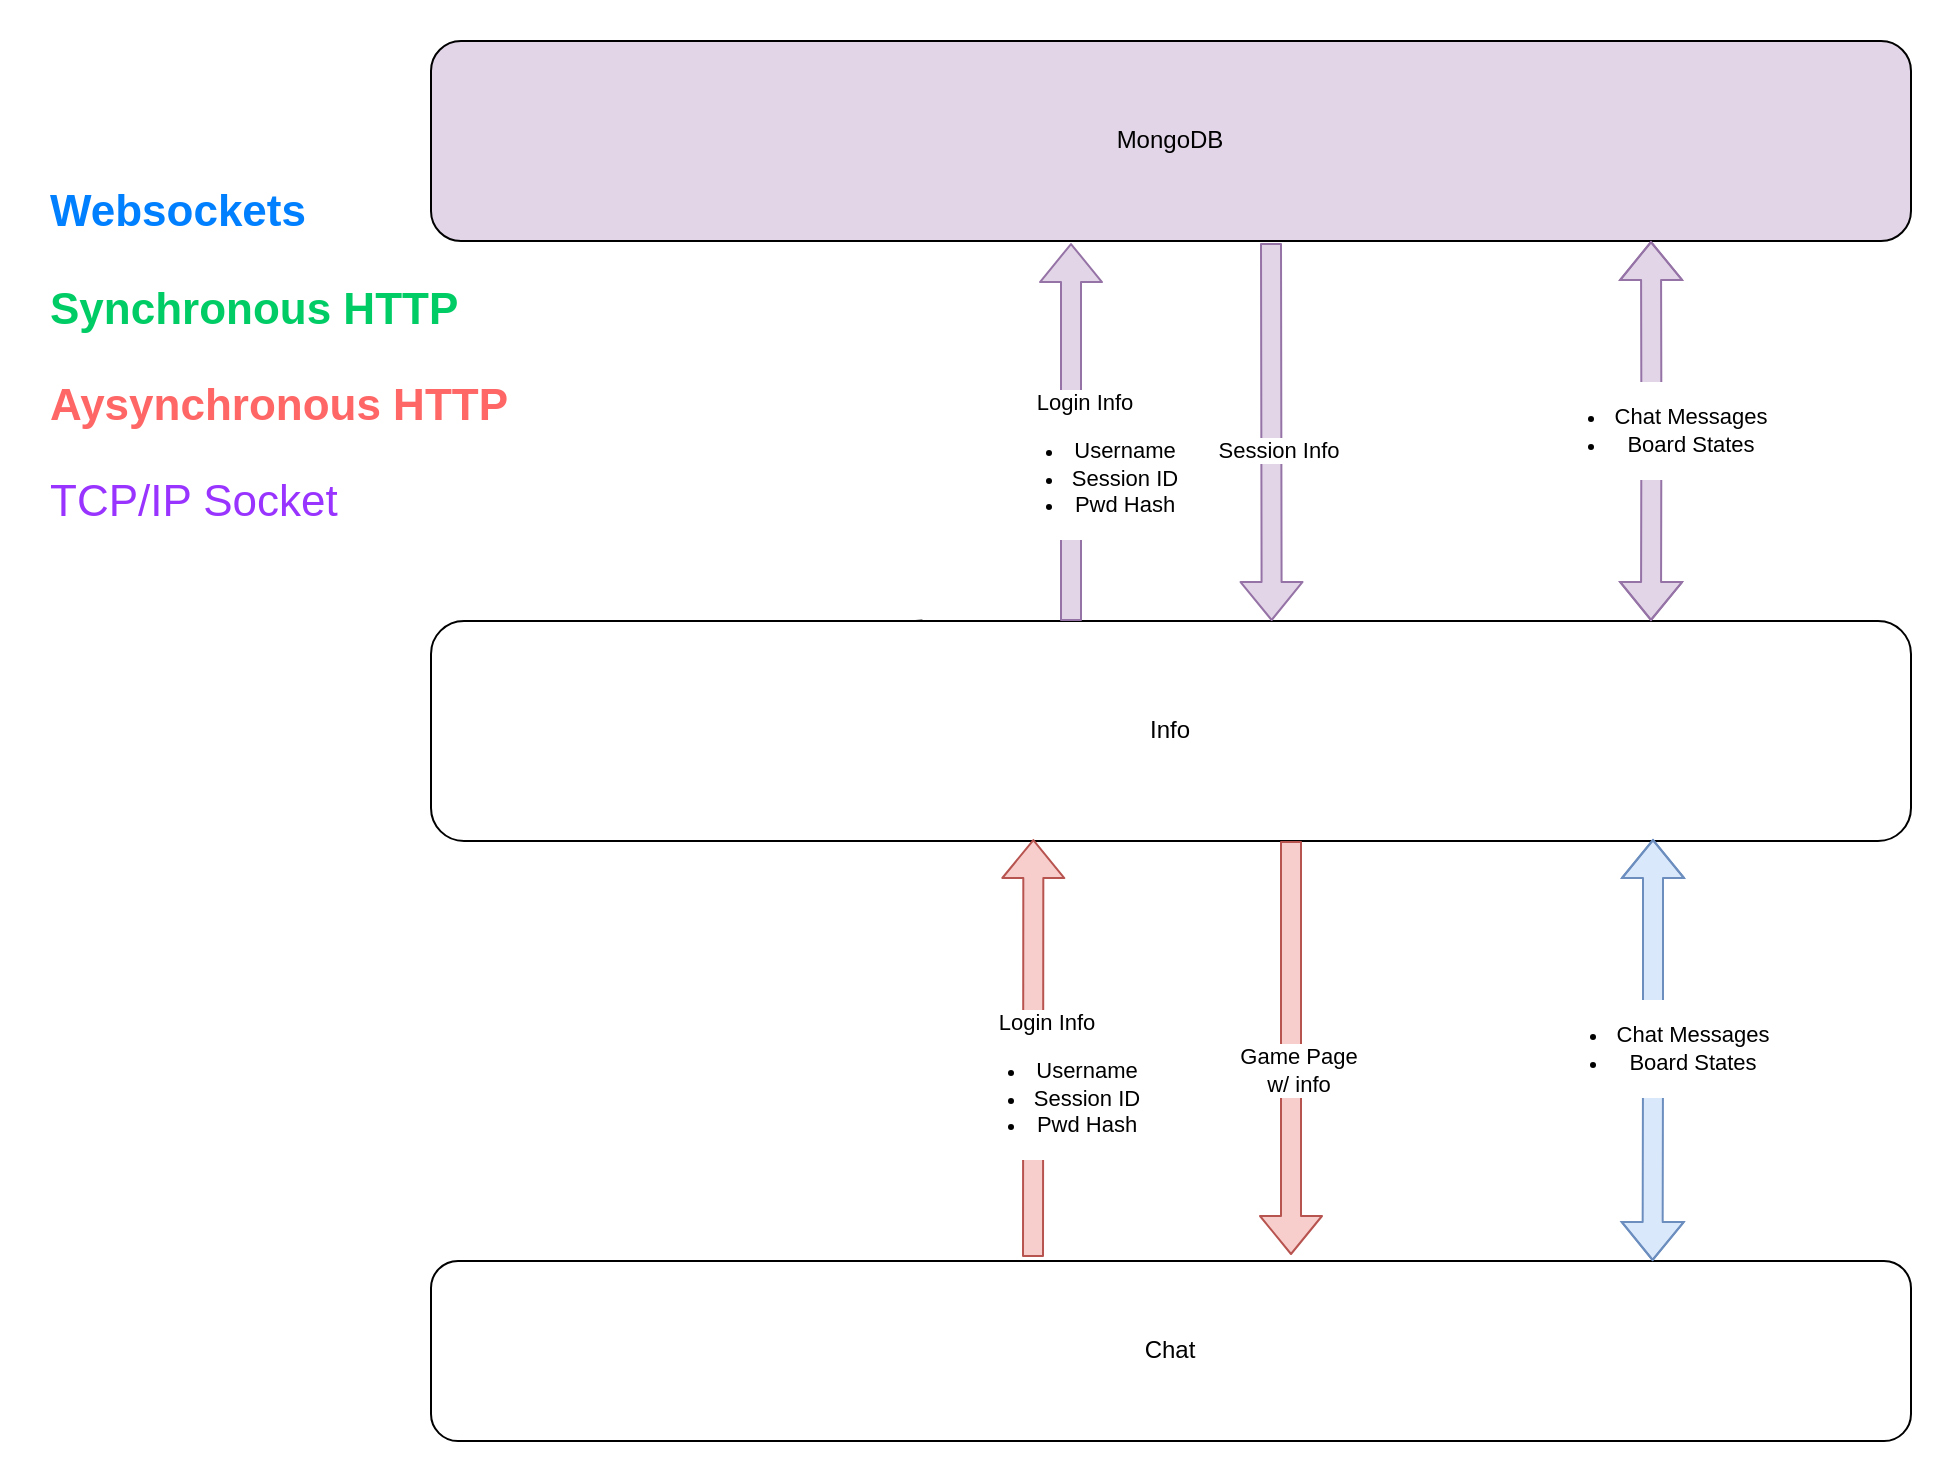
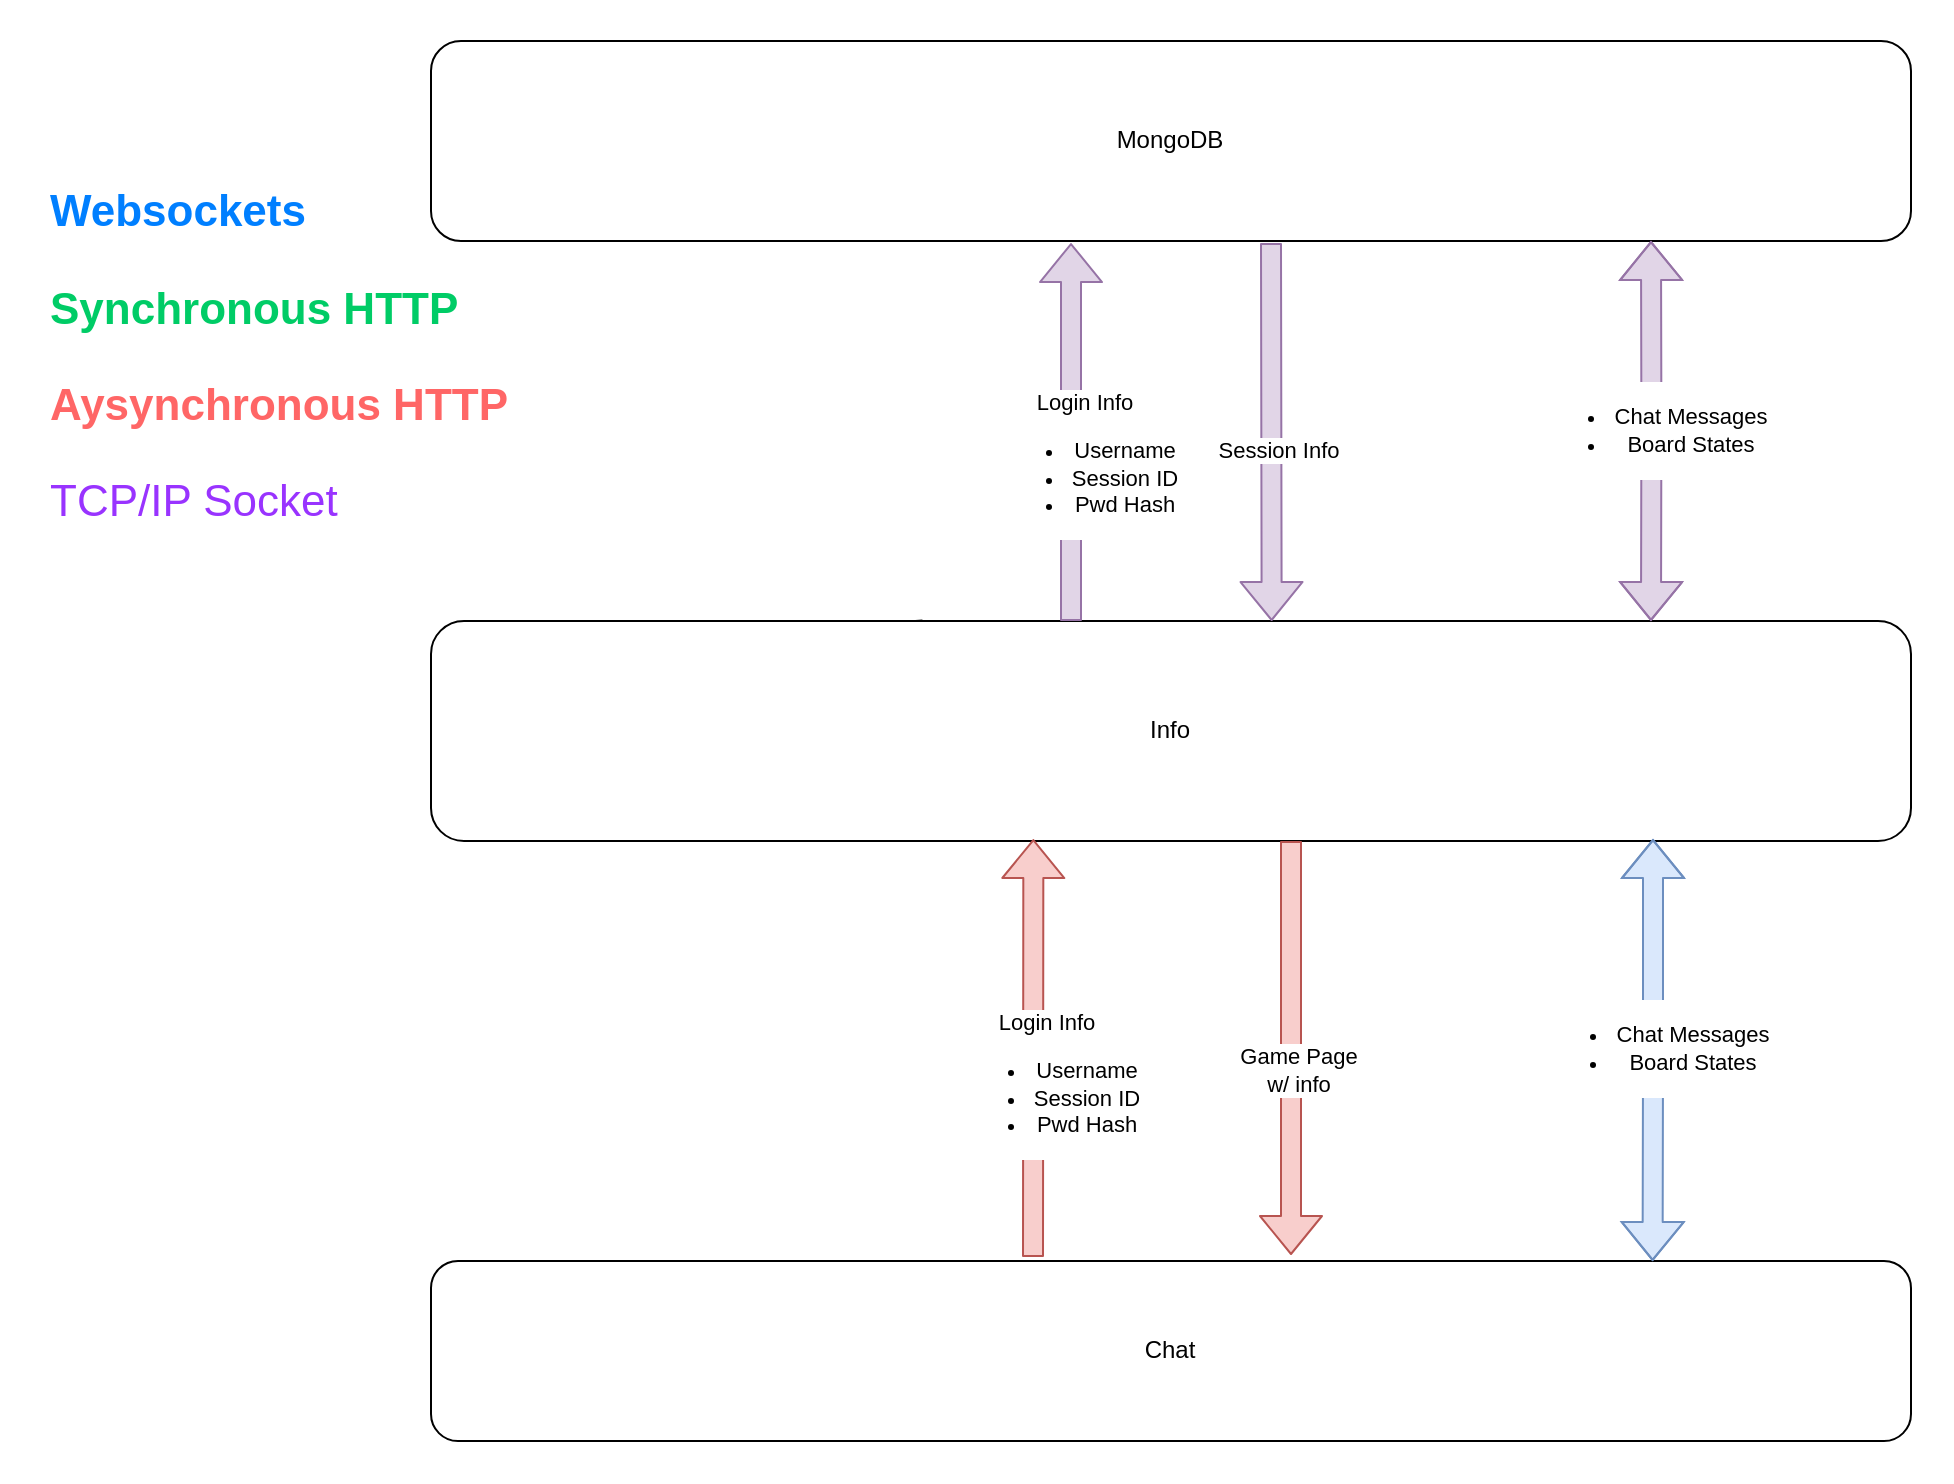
node "MongoDB": fillcolor #e1d5e7 -> #ffffff
